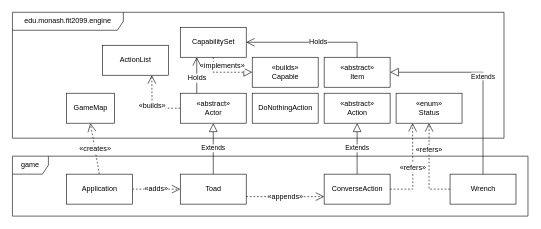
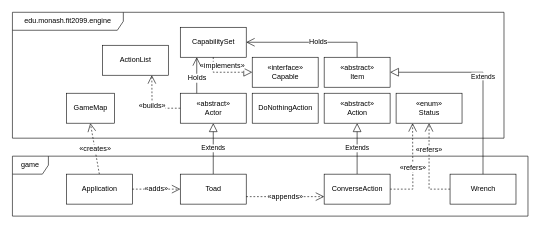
node "«builds» Capable": label "«builds» Capable" -> "«interface» Capable"
